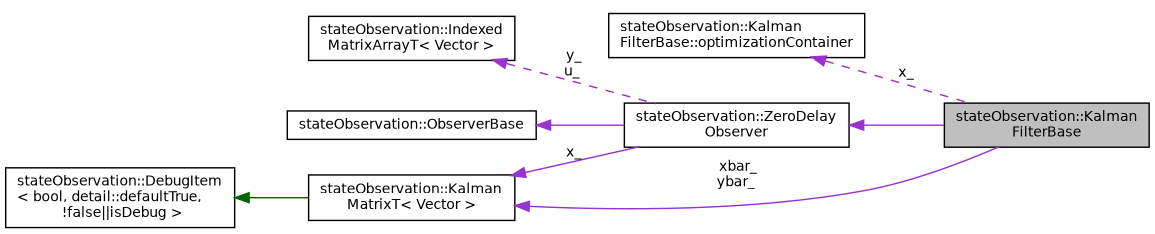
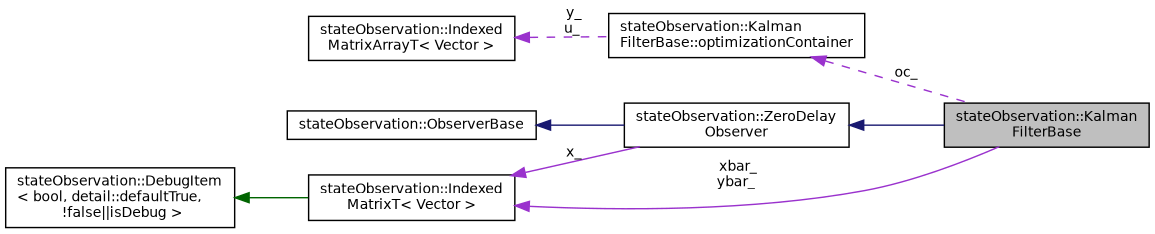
edge "stateObservation::Kalman FilterBase" -> "stateObservation::Kalman FilterBase::optimizationContainer": label " x_" -> " oc_"
edge "stateObservation::ZeroDelay Observer" -> "stateObservation::Indexed MatrixArrayT< Vector >": now "stateObservation::Kalman FilterBase::optimizationContainer" -> "stateObservation::Indexed MatrixArrayT< Vector >"
edge "stateObservation::ZeroDelay Observer" -> "stateObservation::ObserverBase": color darkorchid3 -> midnightblue
edge "stateObservation::Kalman FilterBase" -> "stateObservation::ZeroDelay Observer": color darkorchid3 -> midnightblue
node "stateObservation::Kalman MatrixT< Vector >": label "stateObservation::Kalman MatrixT< Vector >" -> "stateObservation::Indexed MatrixT< Vector >"
